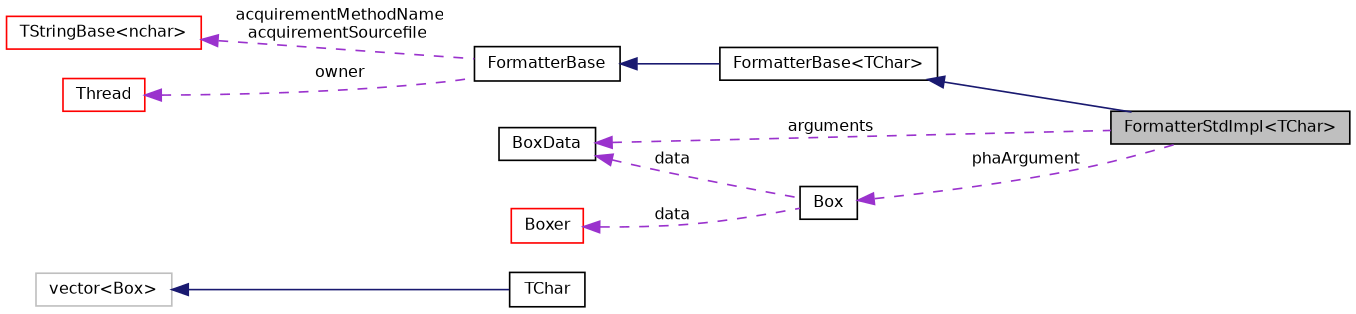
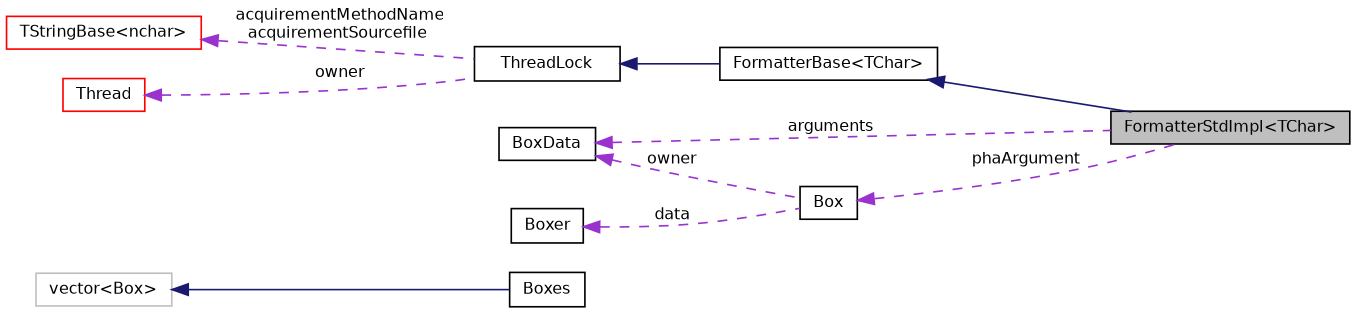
node "FormatterBase": label "FormatterBase" -> "ThreadLock"
edge "Box" -> "BoxData": label " data" -> " owner"
node "Boxer": color red -> black
node "TChar": label "TChar" -> "Boxes"
